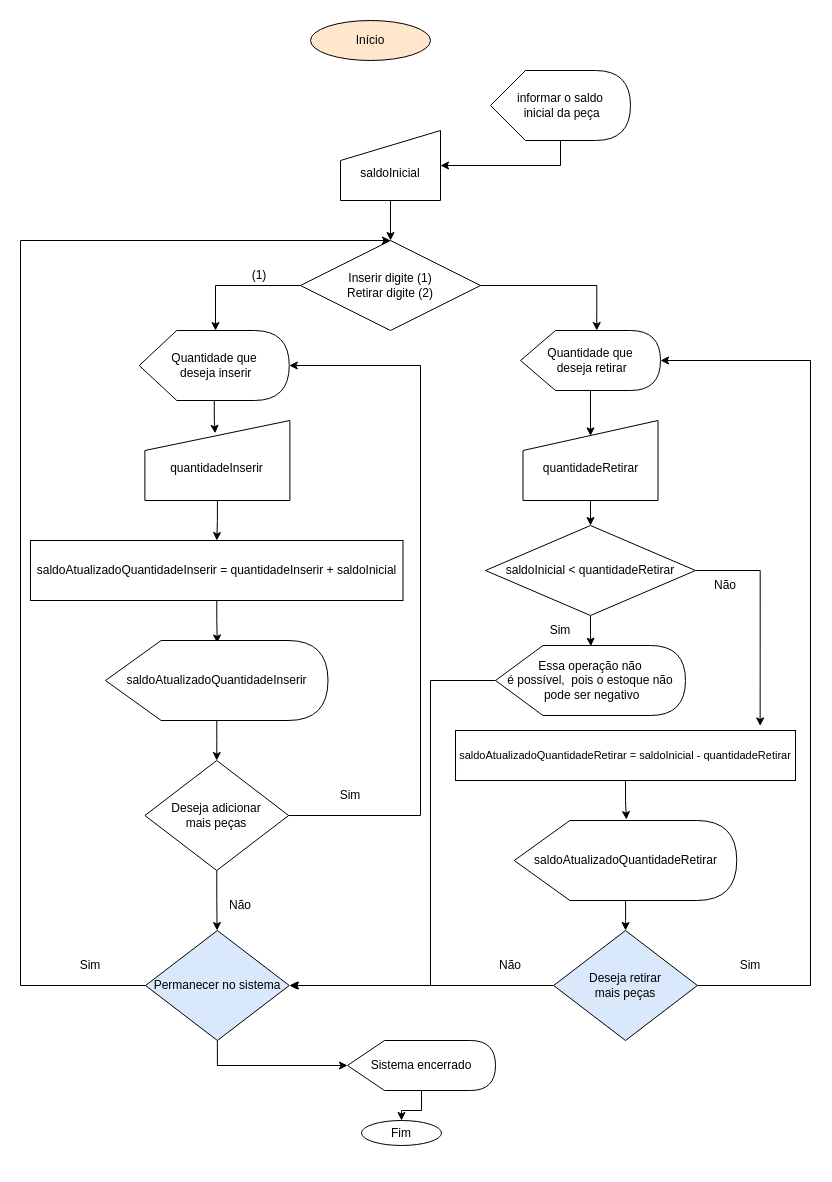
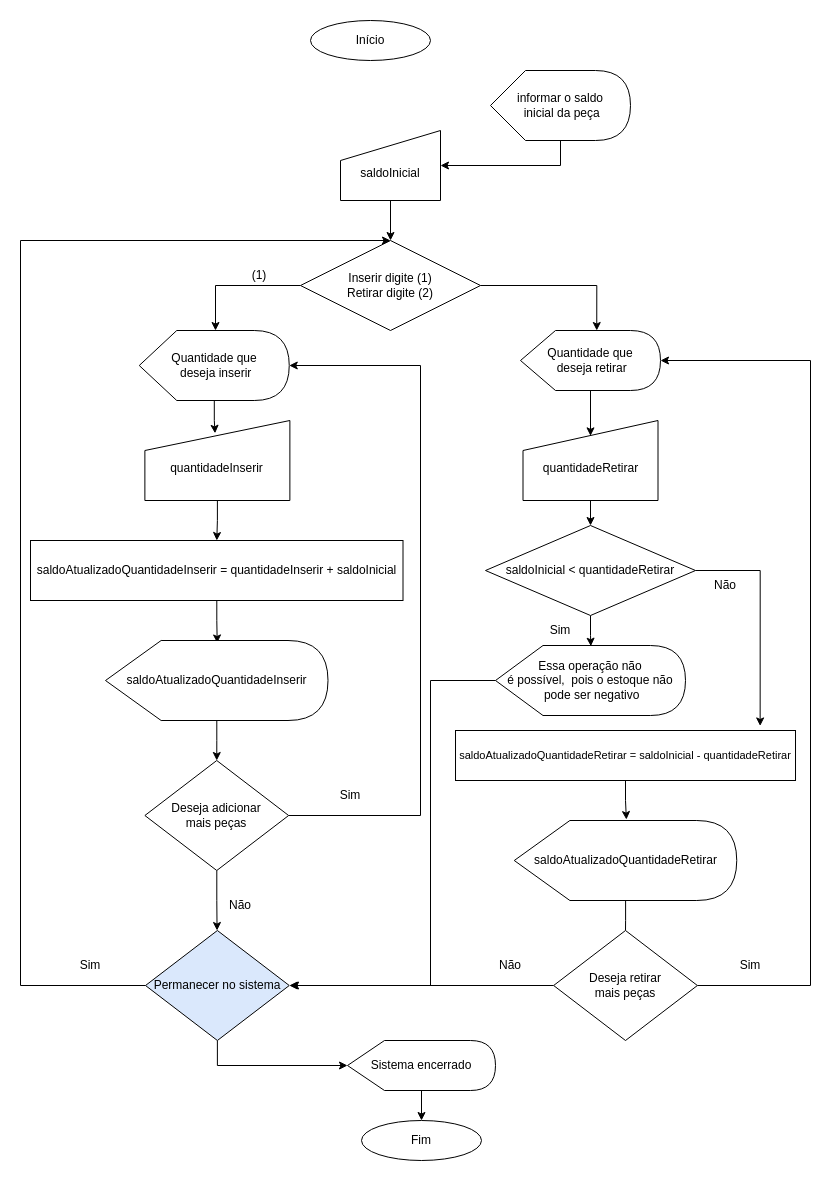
node "Início": fillcolor #ffe6cc -> #ffffff
edge "saldoAtualizadoQuantidadeRetirar" -> "Deseja retirar mais peças": arrowhead classic -> none
node "Deseja retirar mais peças": fillcolor #dae8fc -> #ffffff
node "Fim": size 80x25 -> 120x40
